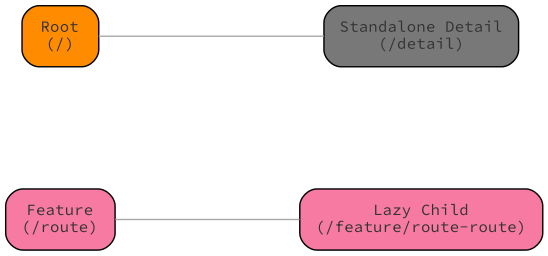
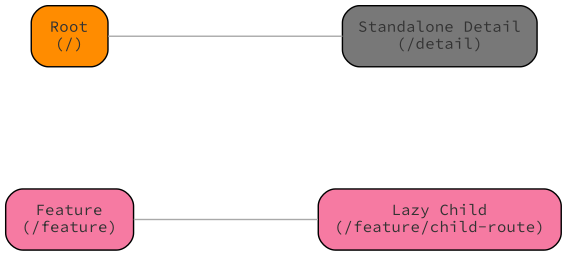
node "Feature (/route)": label "Feature (/route)" -> "Feature (/feature)"
node "Lazy Child (/feature/route-route)": label "Lazy Child (/feature/route-route)" -> "Lazy Child (/feature/child-route)"
